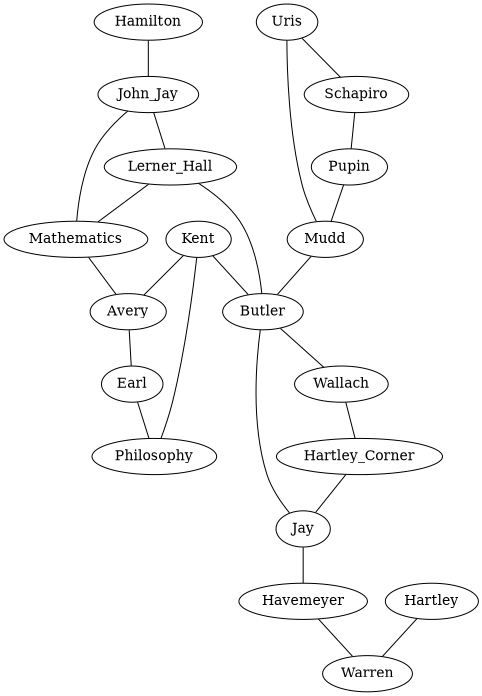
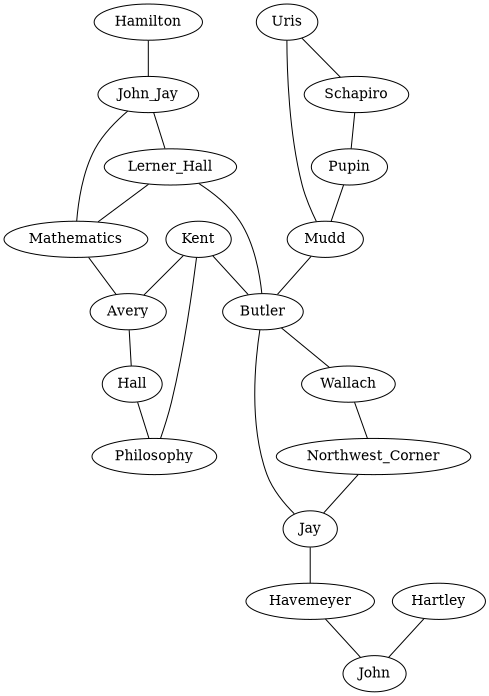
node "Earl": label "Earl" -> "Hall"
node "Hartley_Corner": label "Hartley_Corner" -> "Northwest_Corner"
node "Warren": label "Warren" -> "John"
